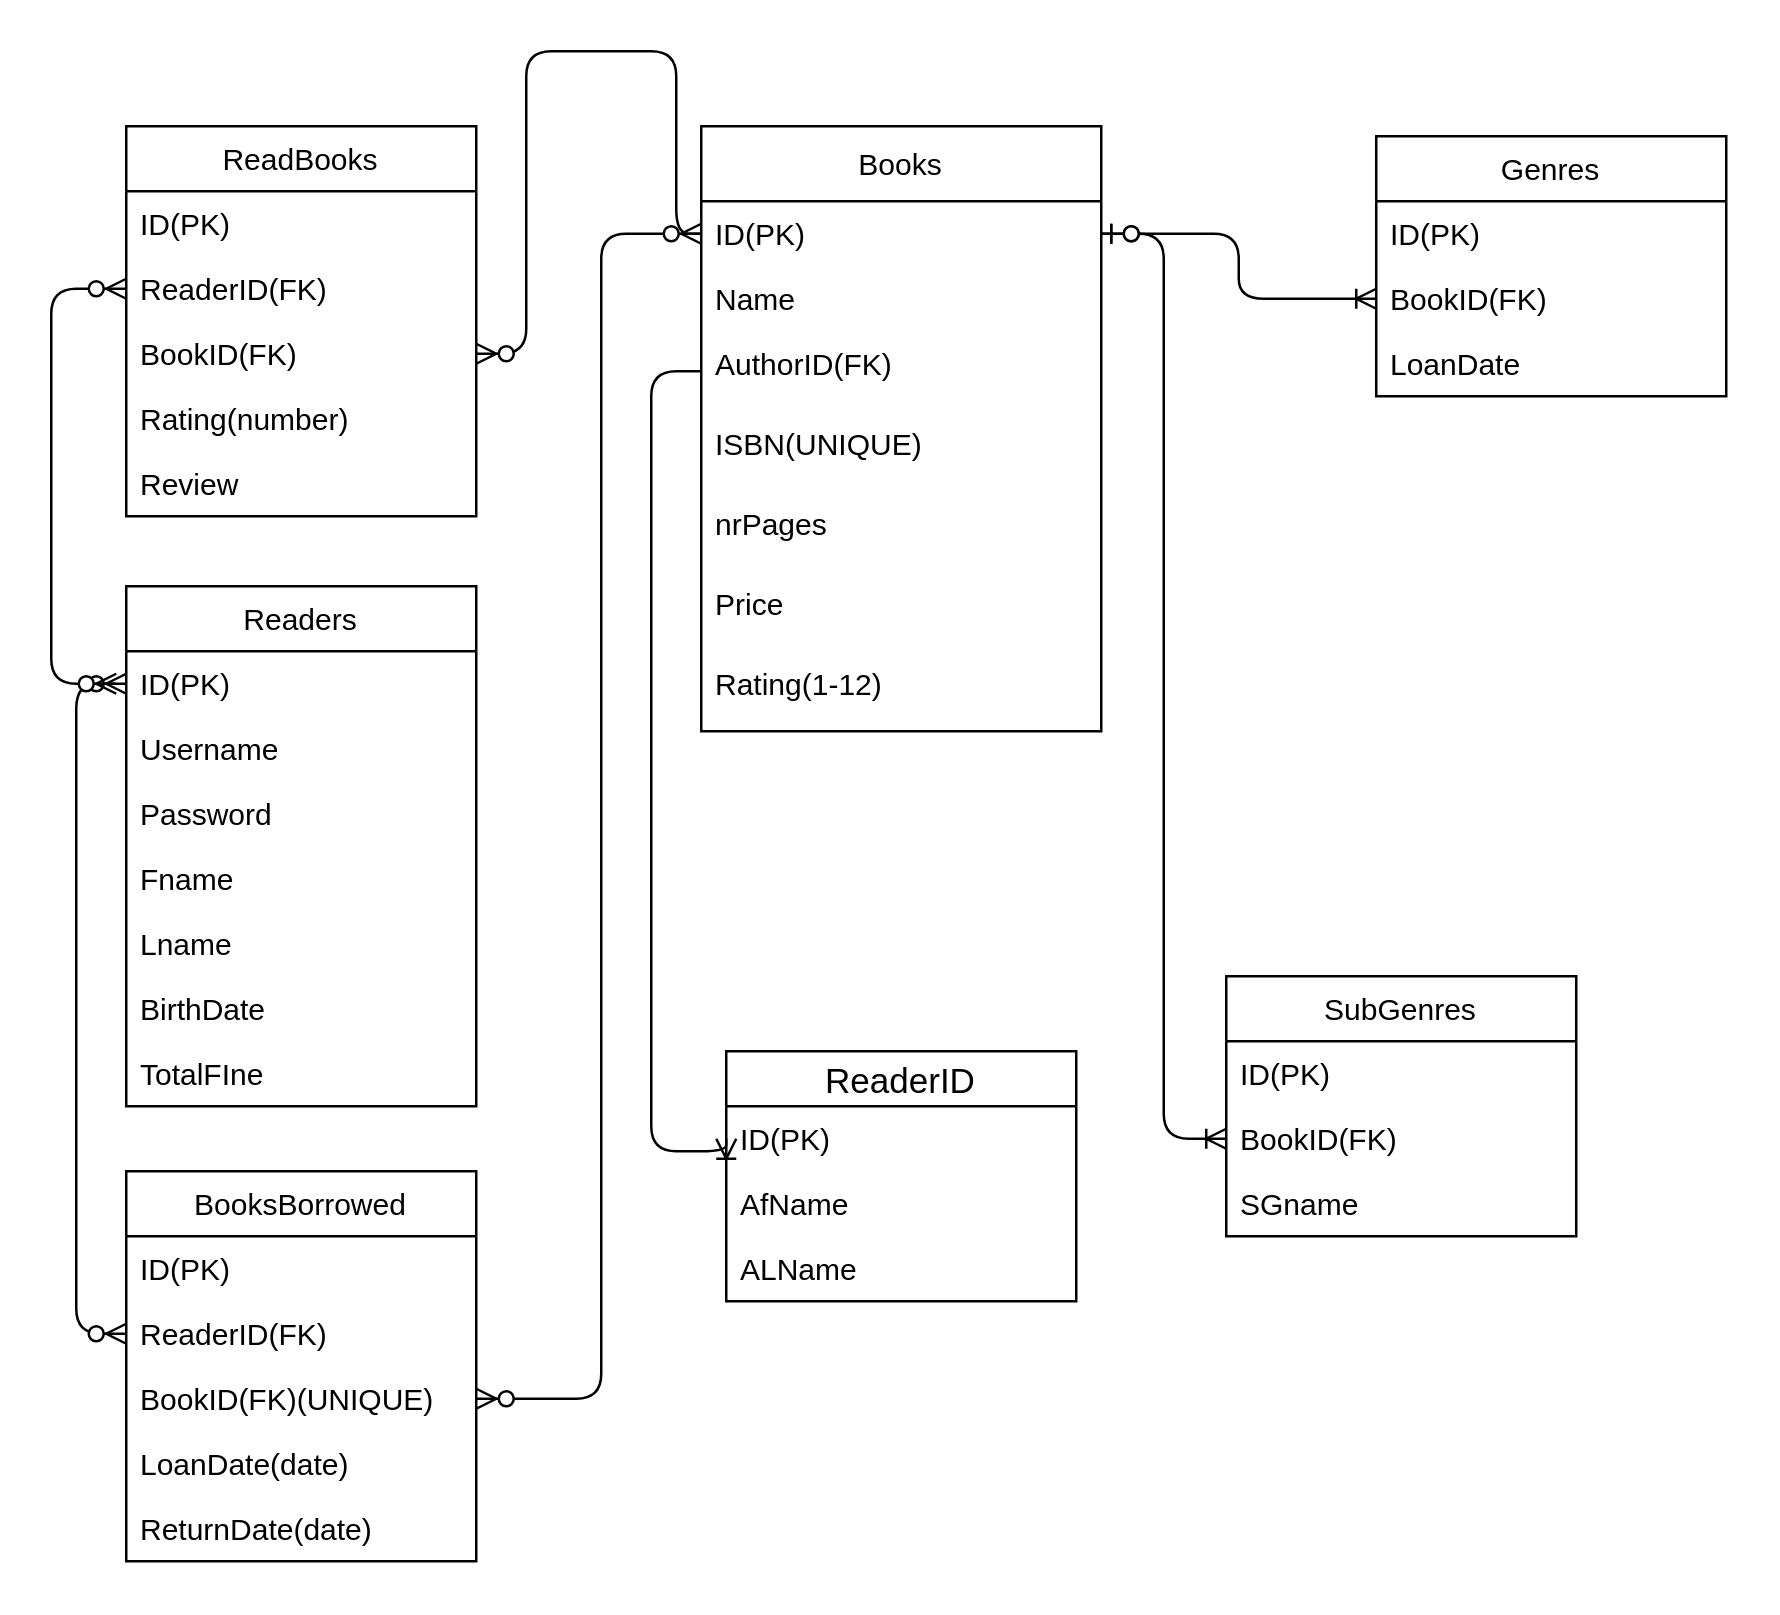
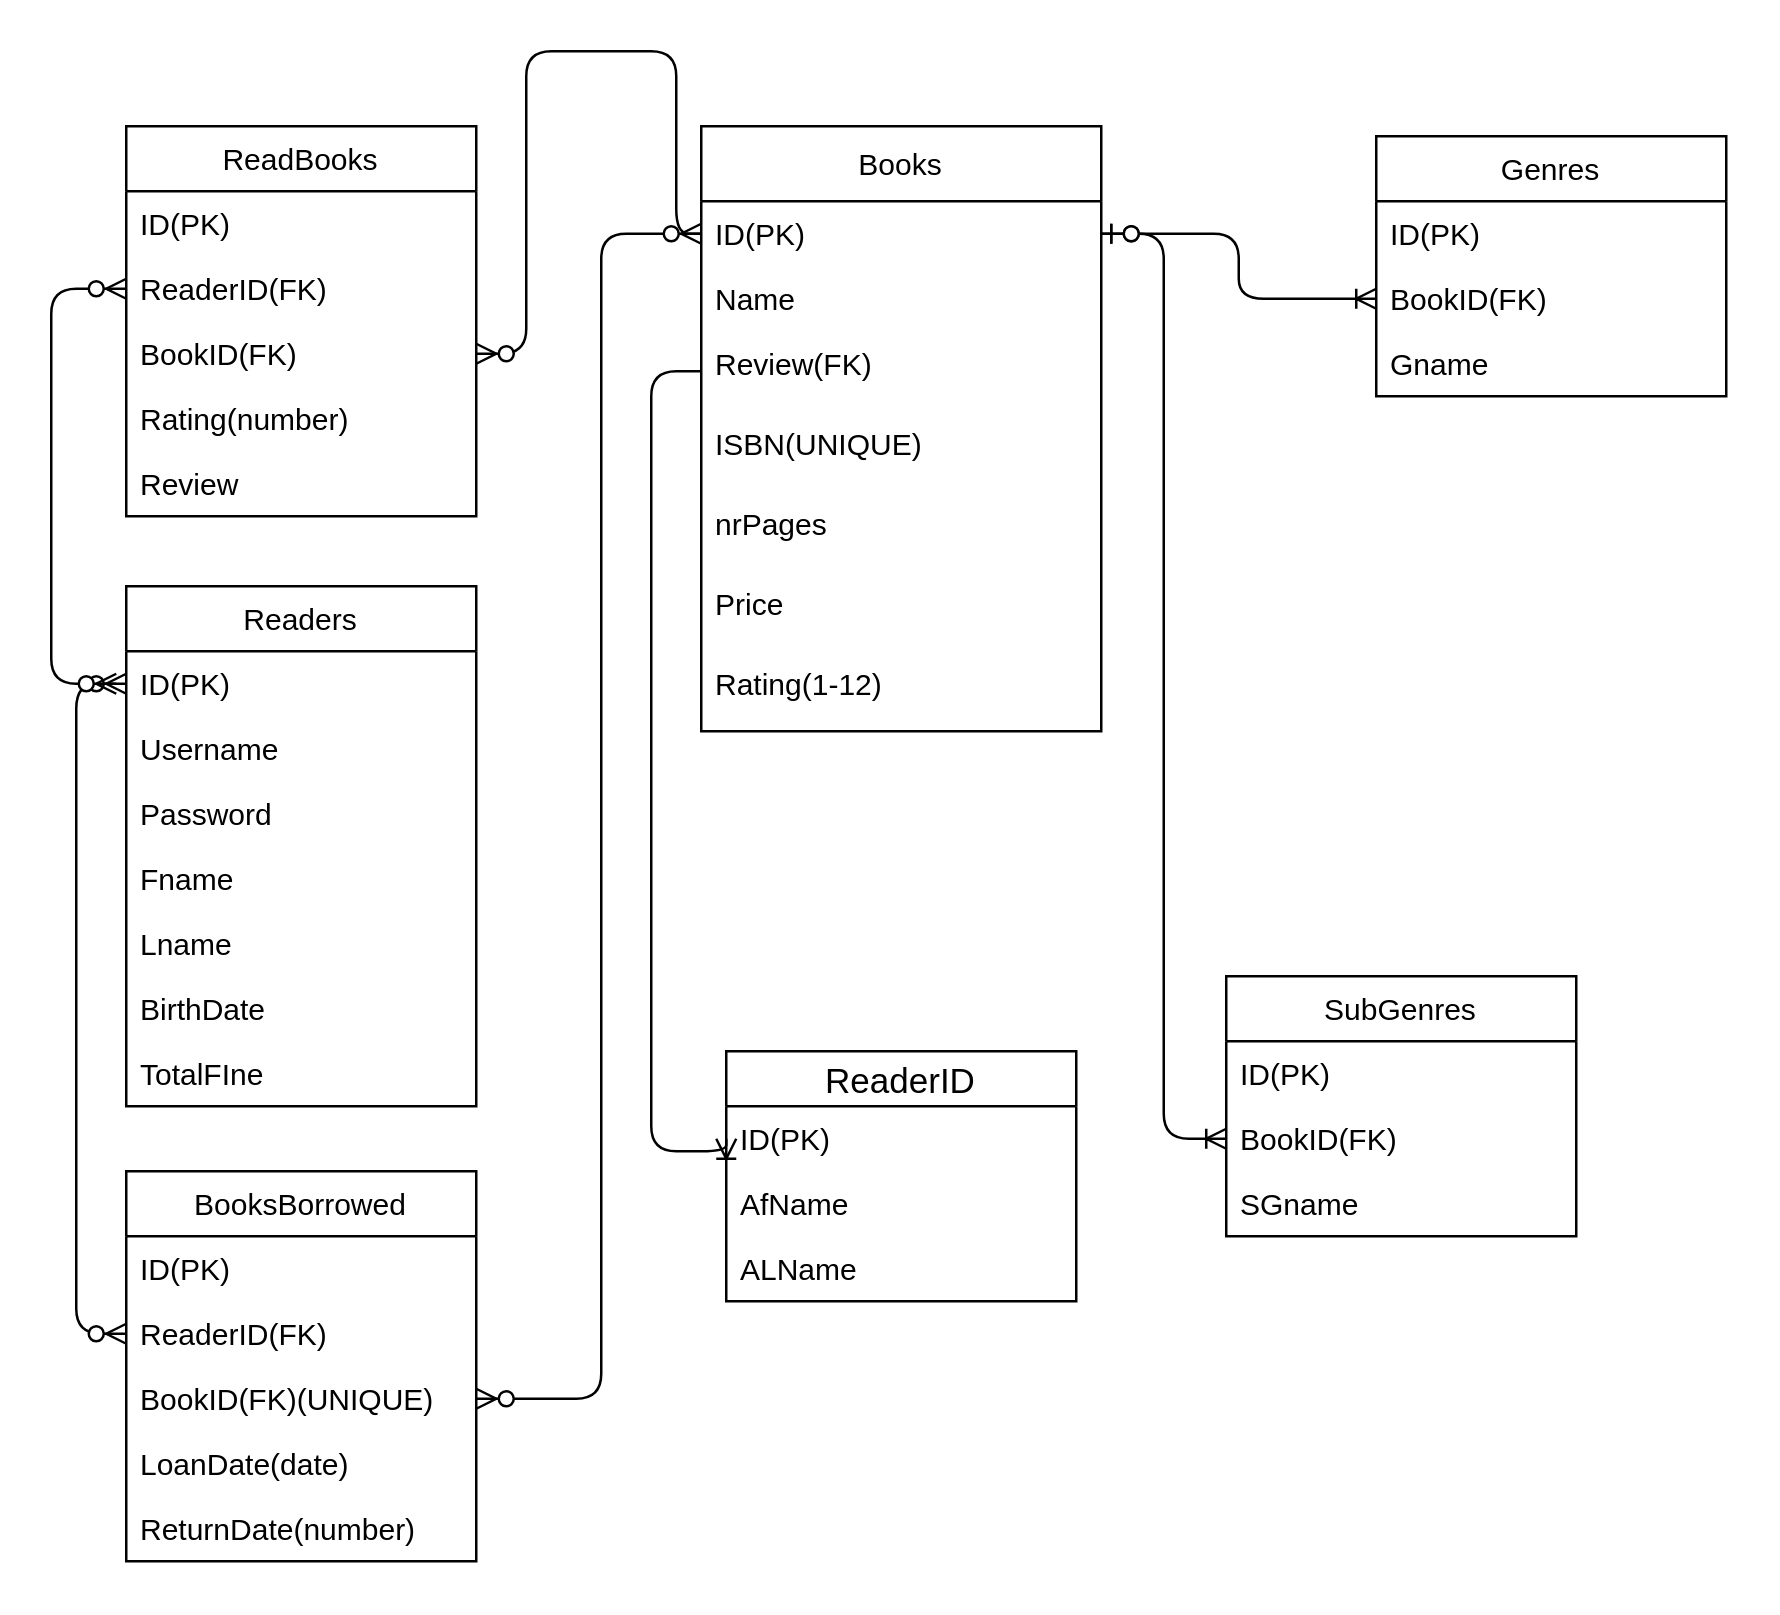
node "AuthorID(FK)": label "AuthorID(FK)" -> "Review(FK)"
node "LoanDate": label "LoanDate" -> "Gname"
node "ReturnDate(date)": label "ReturnDate(date)" -> "ReturnDate(number)"
